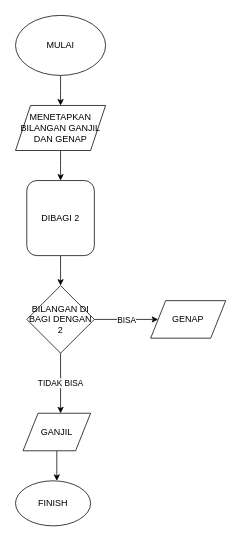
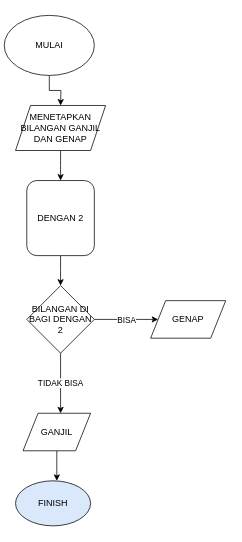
node "MULAI": moved (60, 45) -> (49, 45)
node "DIBAGI 2": label "DIBAGI 2" -> "DENGAN 2"
node "FINISH": fillcolor #ffffff -> #dae8fc
